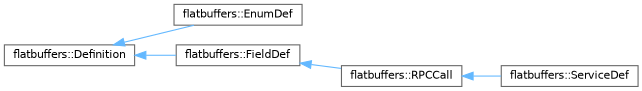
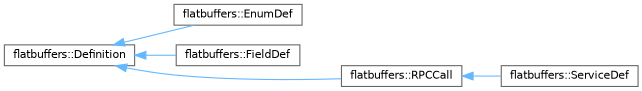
edge "flatbuffers::RPCCall" -> "flatbuffers::FieldDef": now "flatbuffers::RPCCall" -> "flatbuffers::Definition"
